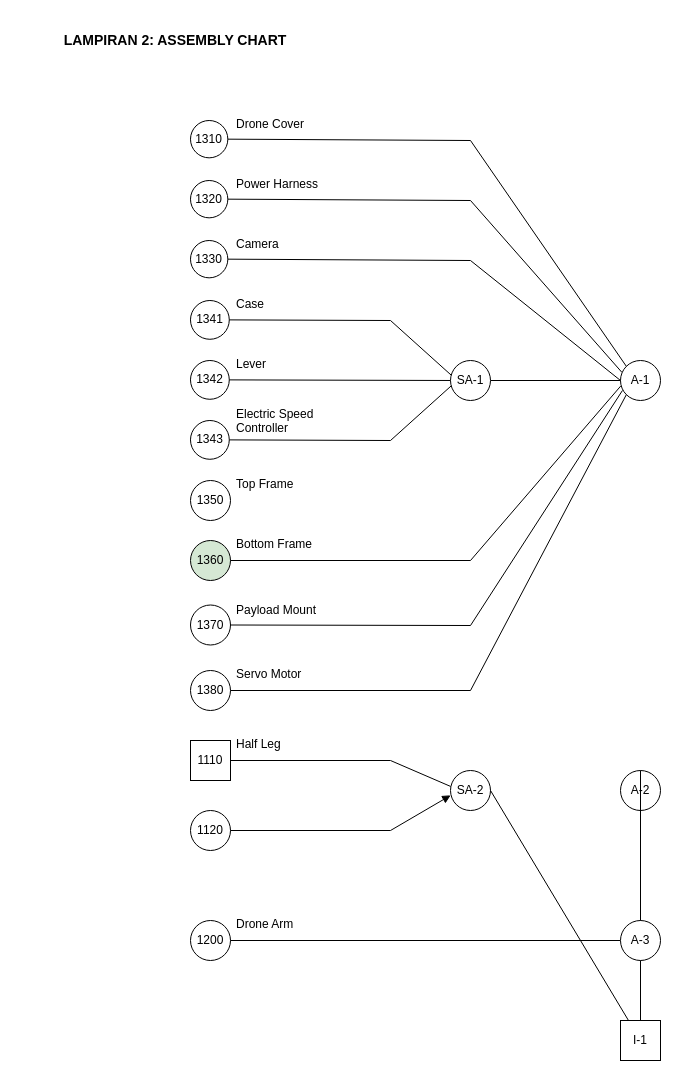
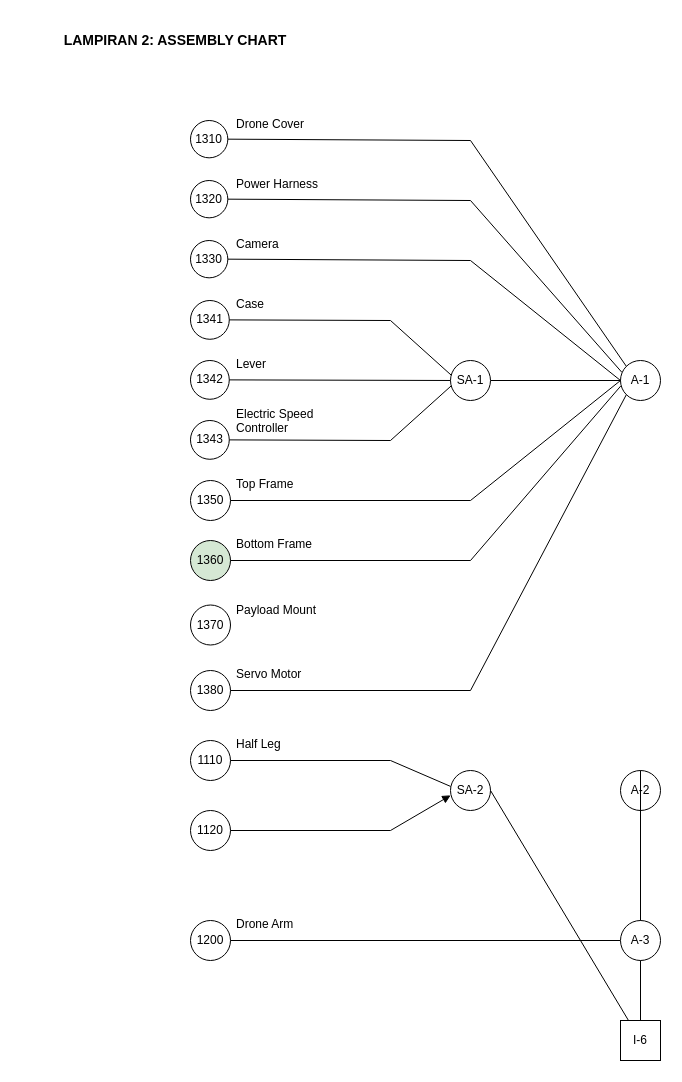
edge "A-1" -- "1350": added
edge "A-1" -- "1370": removed
node "1110": shape rectangle -> ellipse
node "I-1": label "I-1" -> "I-6"
